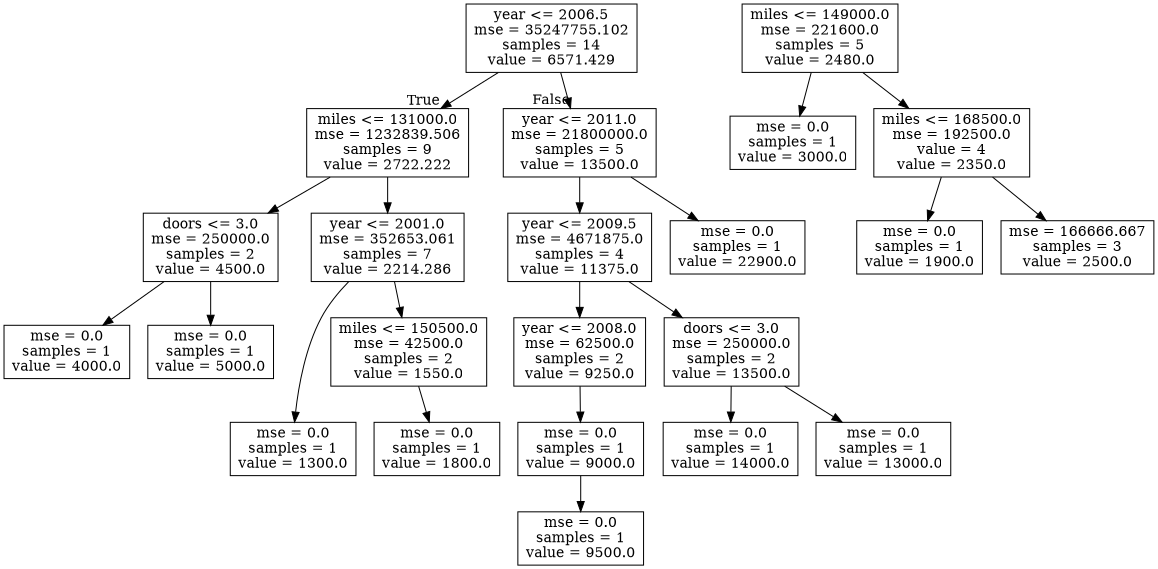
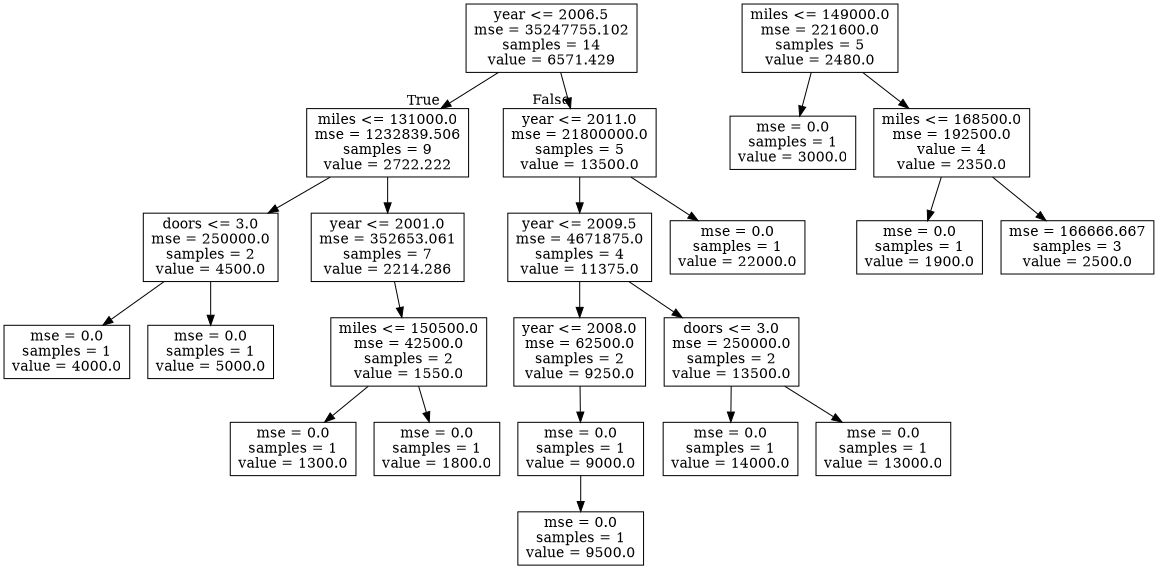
node "mse = 0.0 samples = 1 value = 22900.0": label "mse = 0.0 samples = 1 value = 22900.0" -> "mse = 0.0 samples = 1 value = 22000.0"
edge "year <= 2001.0 mse = 352653.061 samples = 7 value = 2214.286" -> "mse = 0.0 samples = 1 value = 1300.0": now "miles <= 150500.0 mse = 42500.0 samples = 2 value = 1550.0" -> "mse = 0.0 samples = 1 value = 1300.0"
